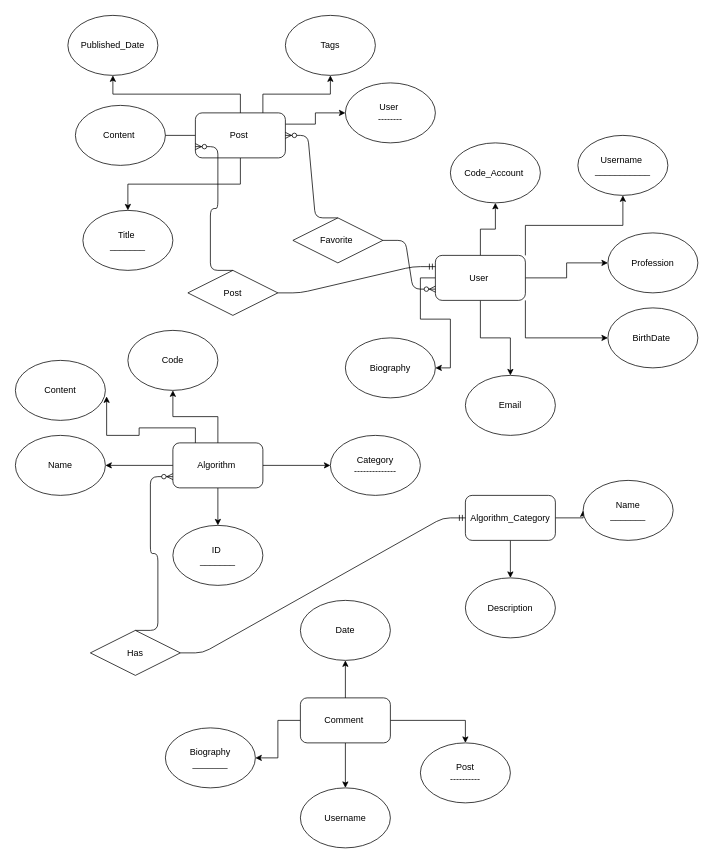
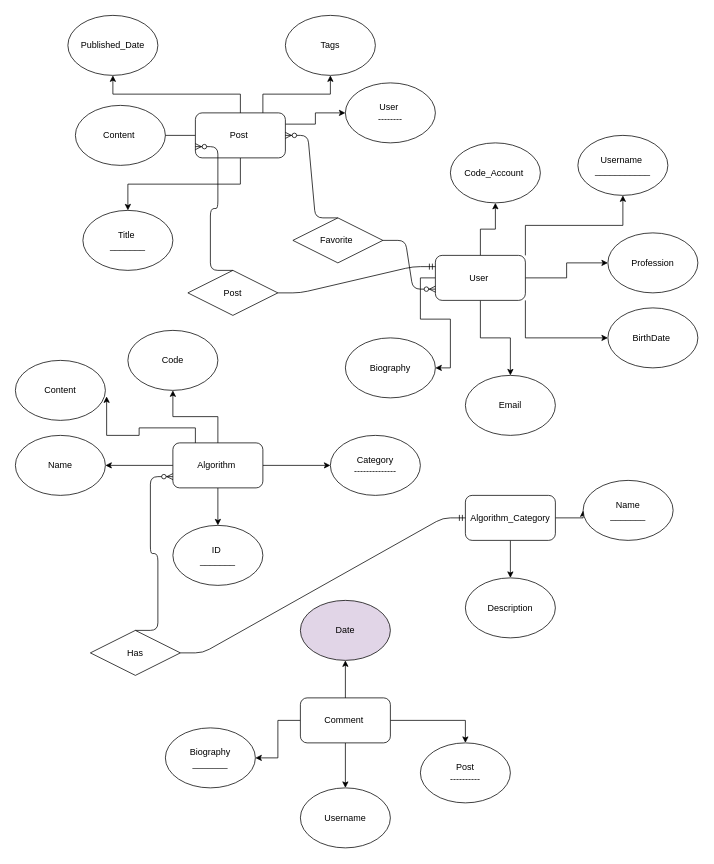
node "Date": fillcolor #ffffff -> #e1d5e7
